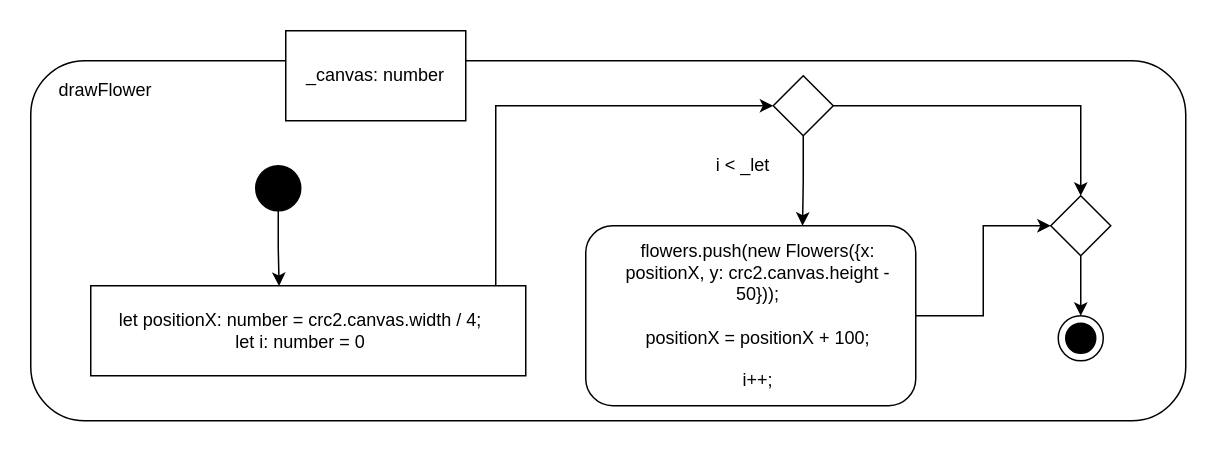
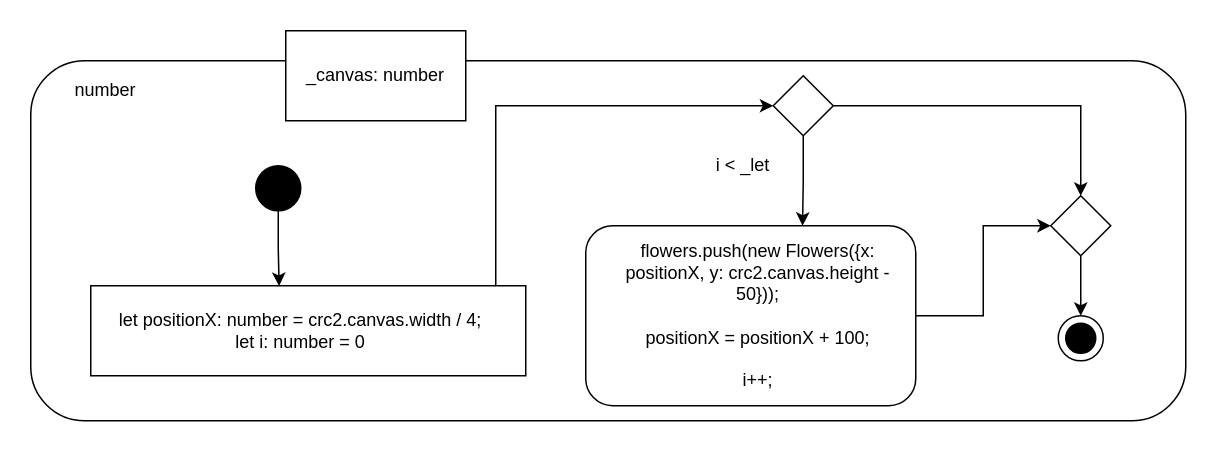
node "drawFlower": label "drawFlower" -> "number"
